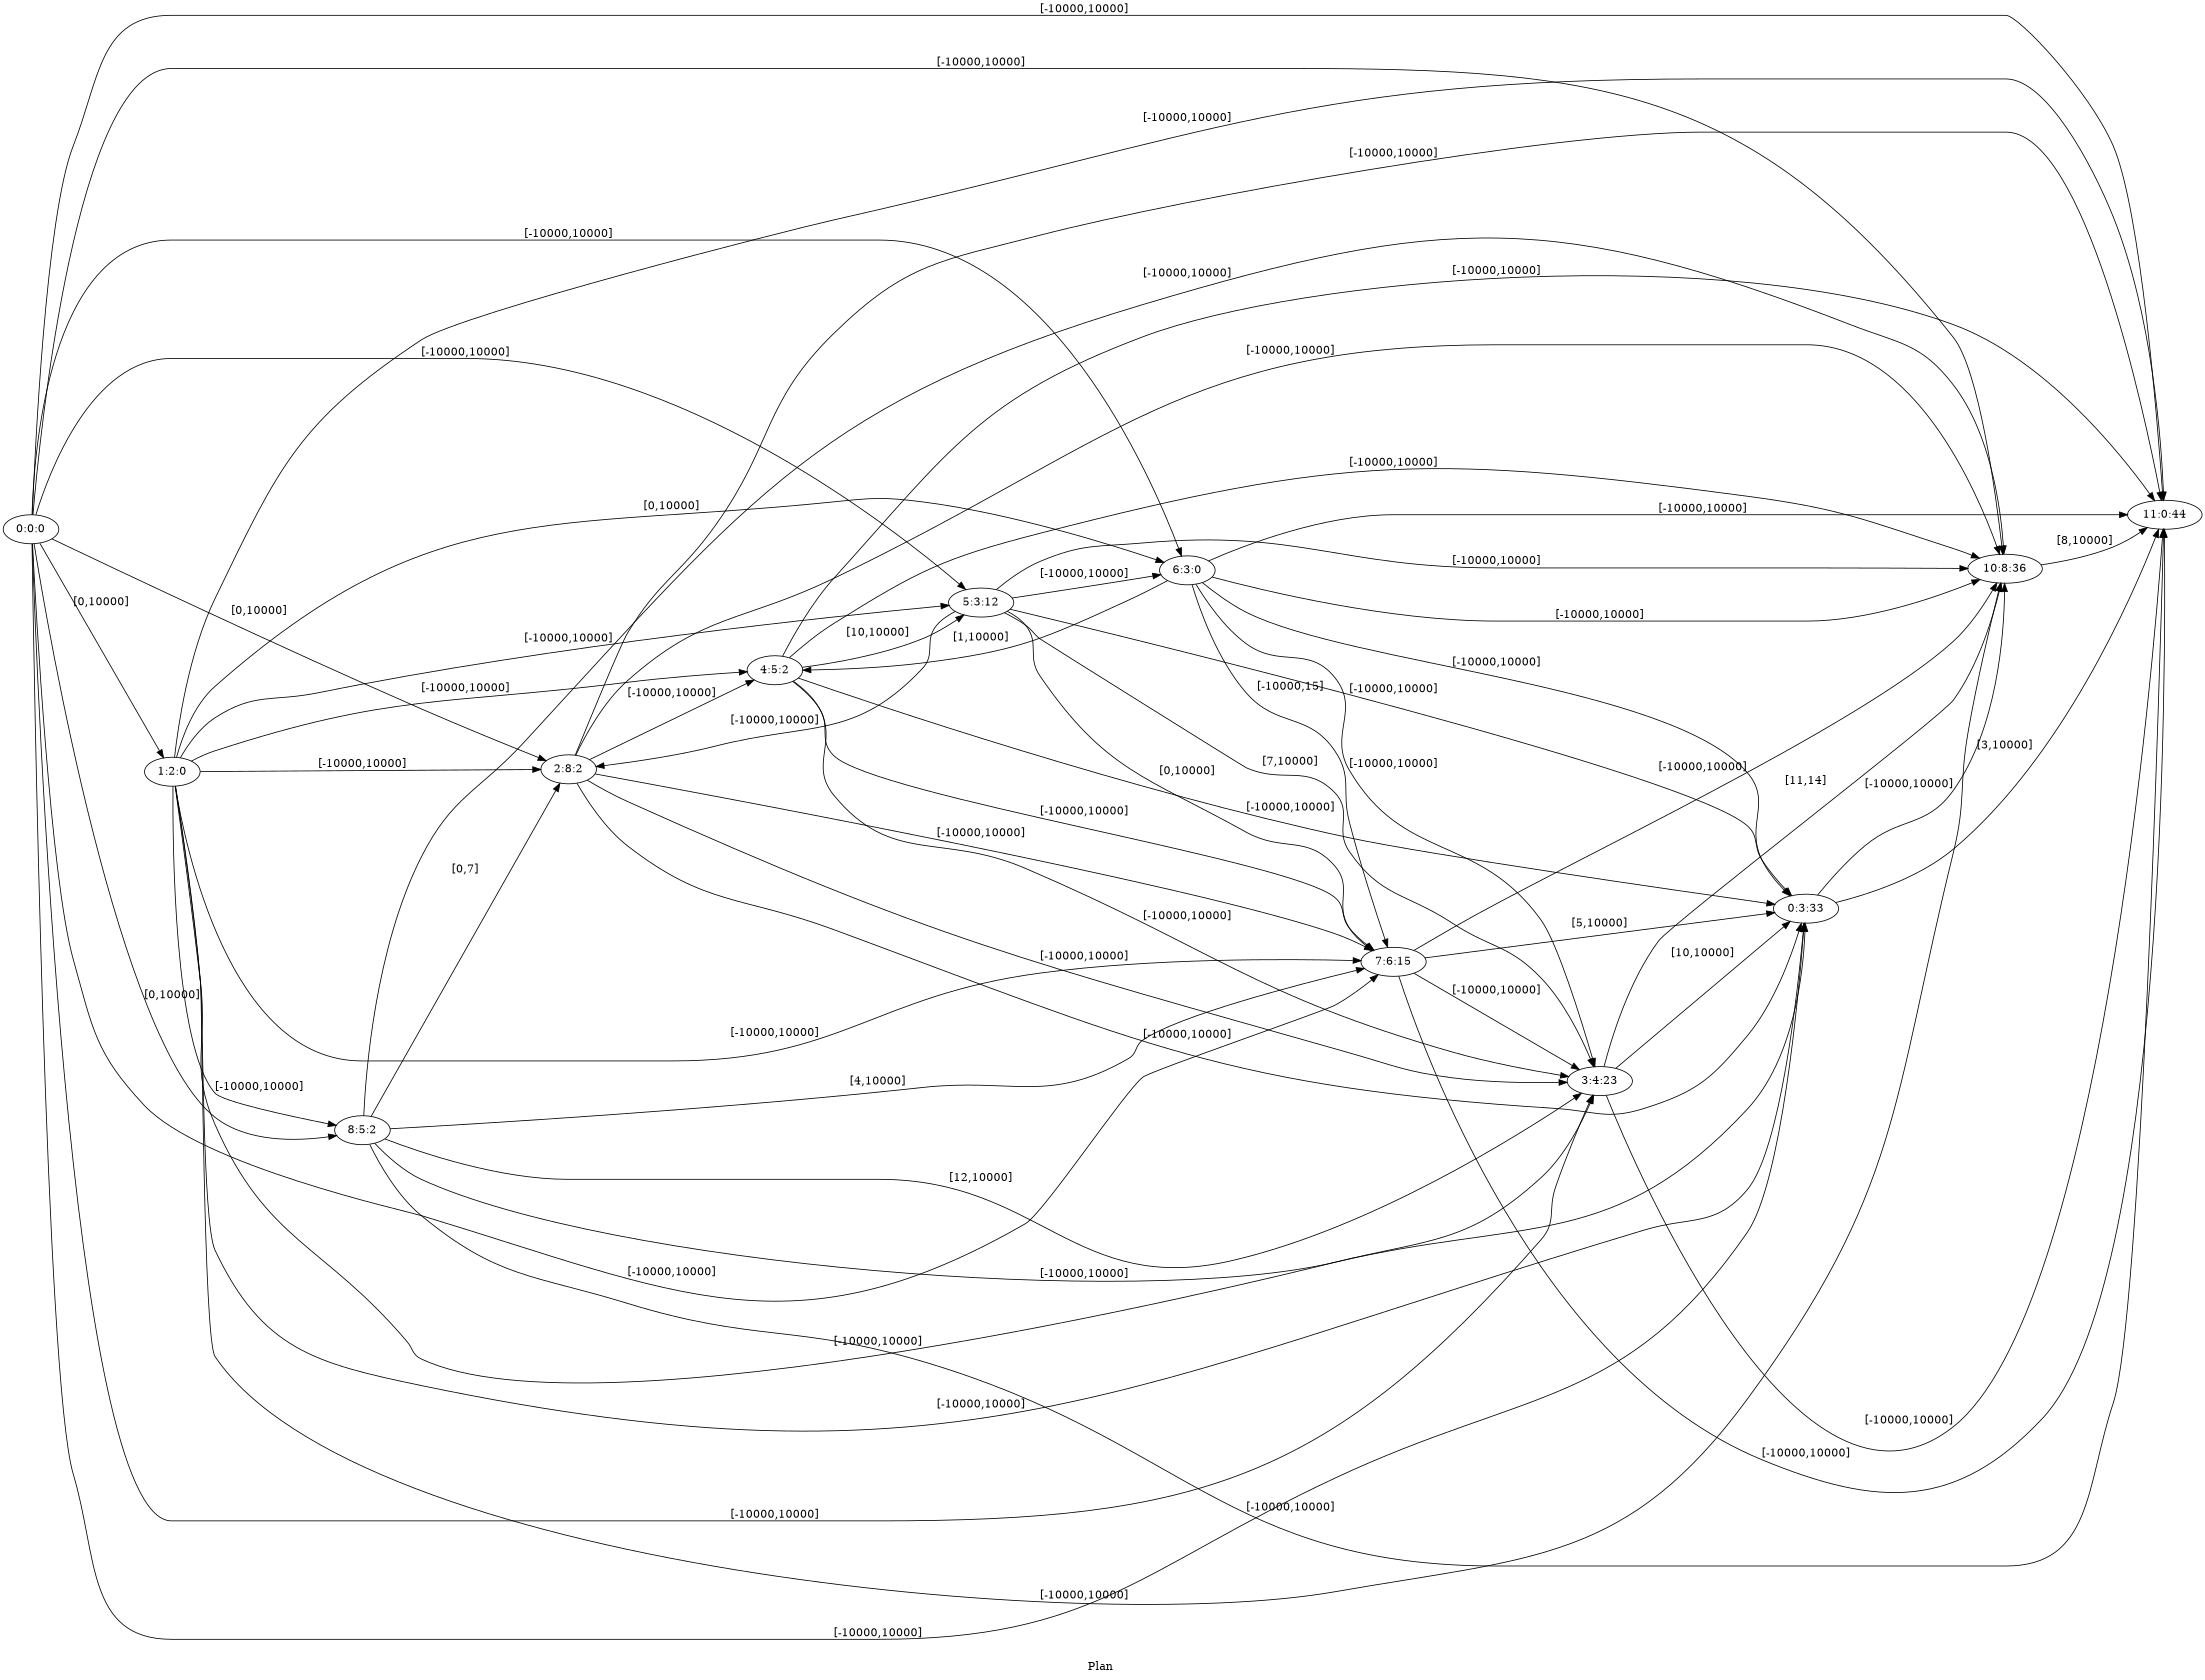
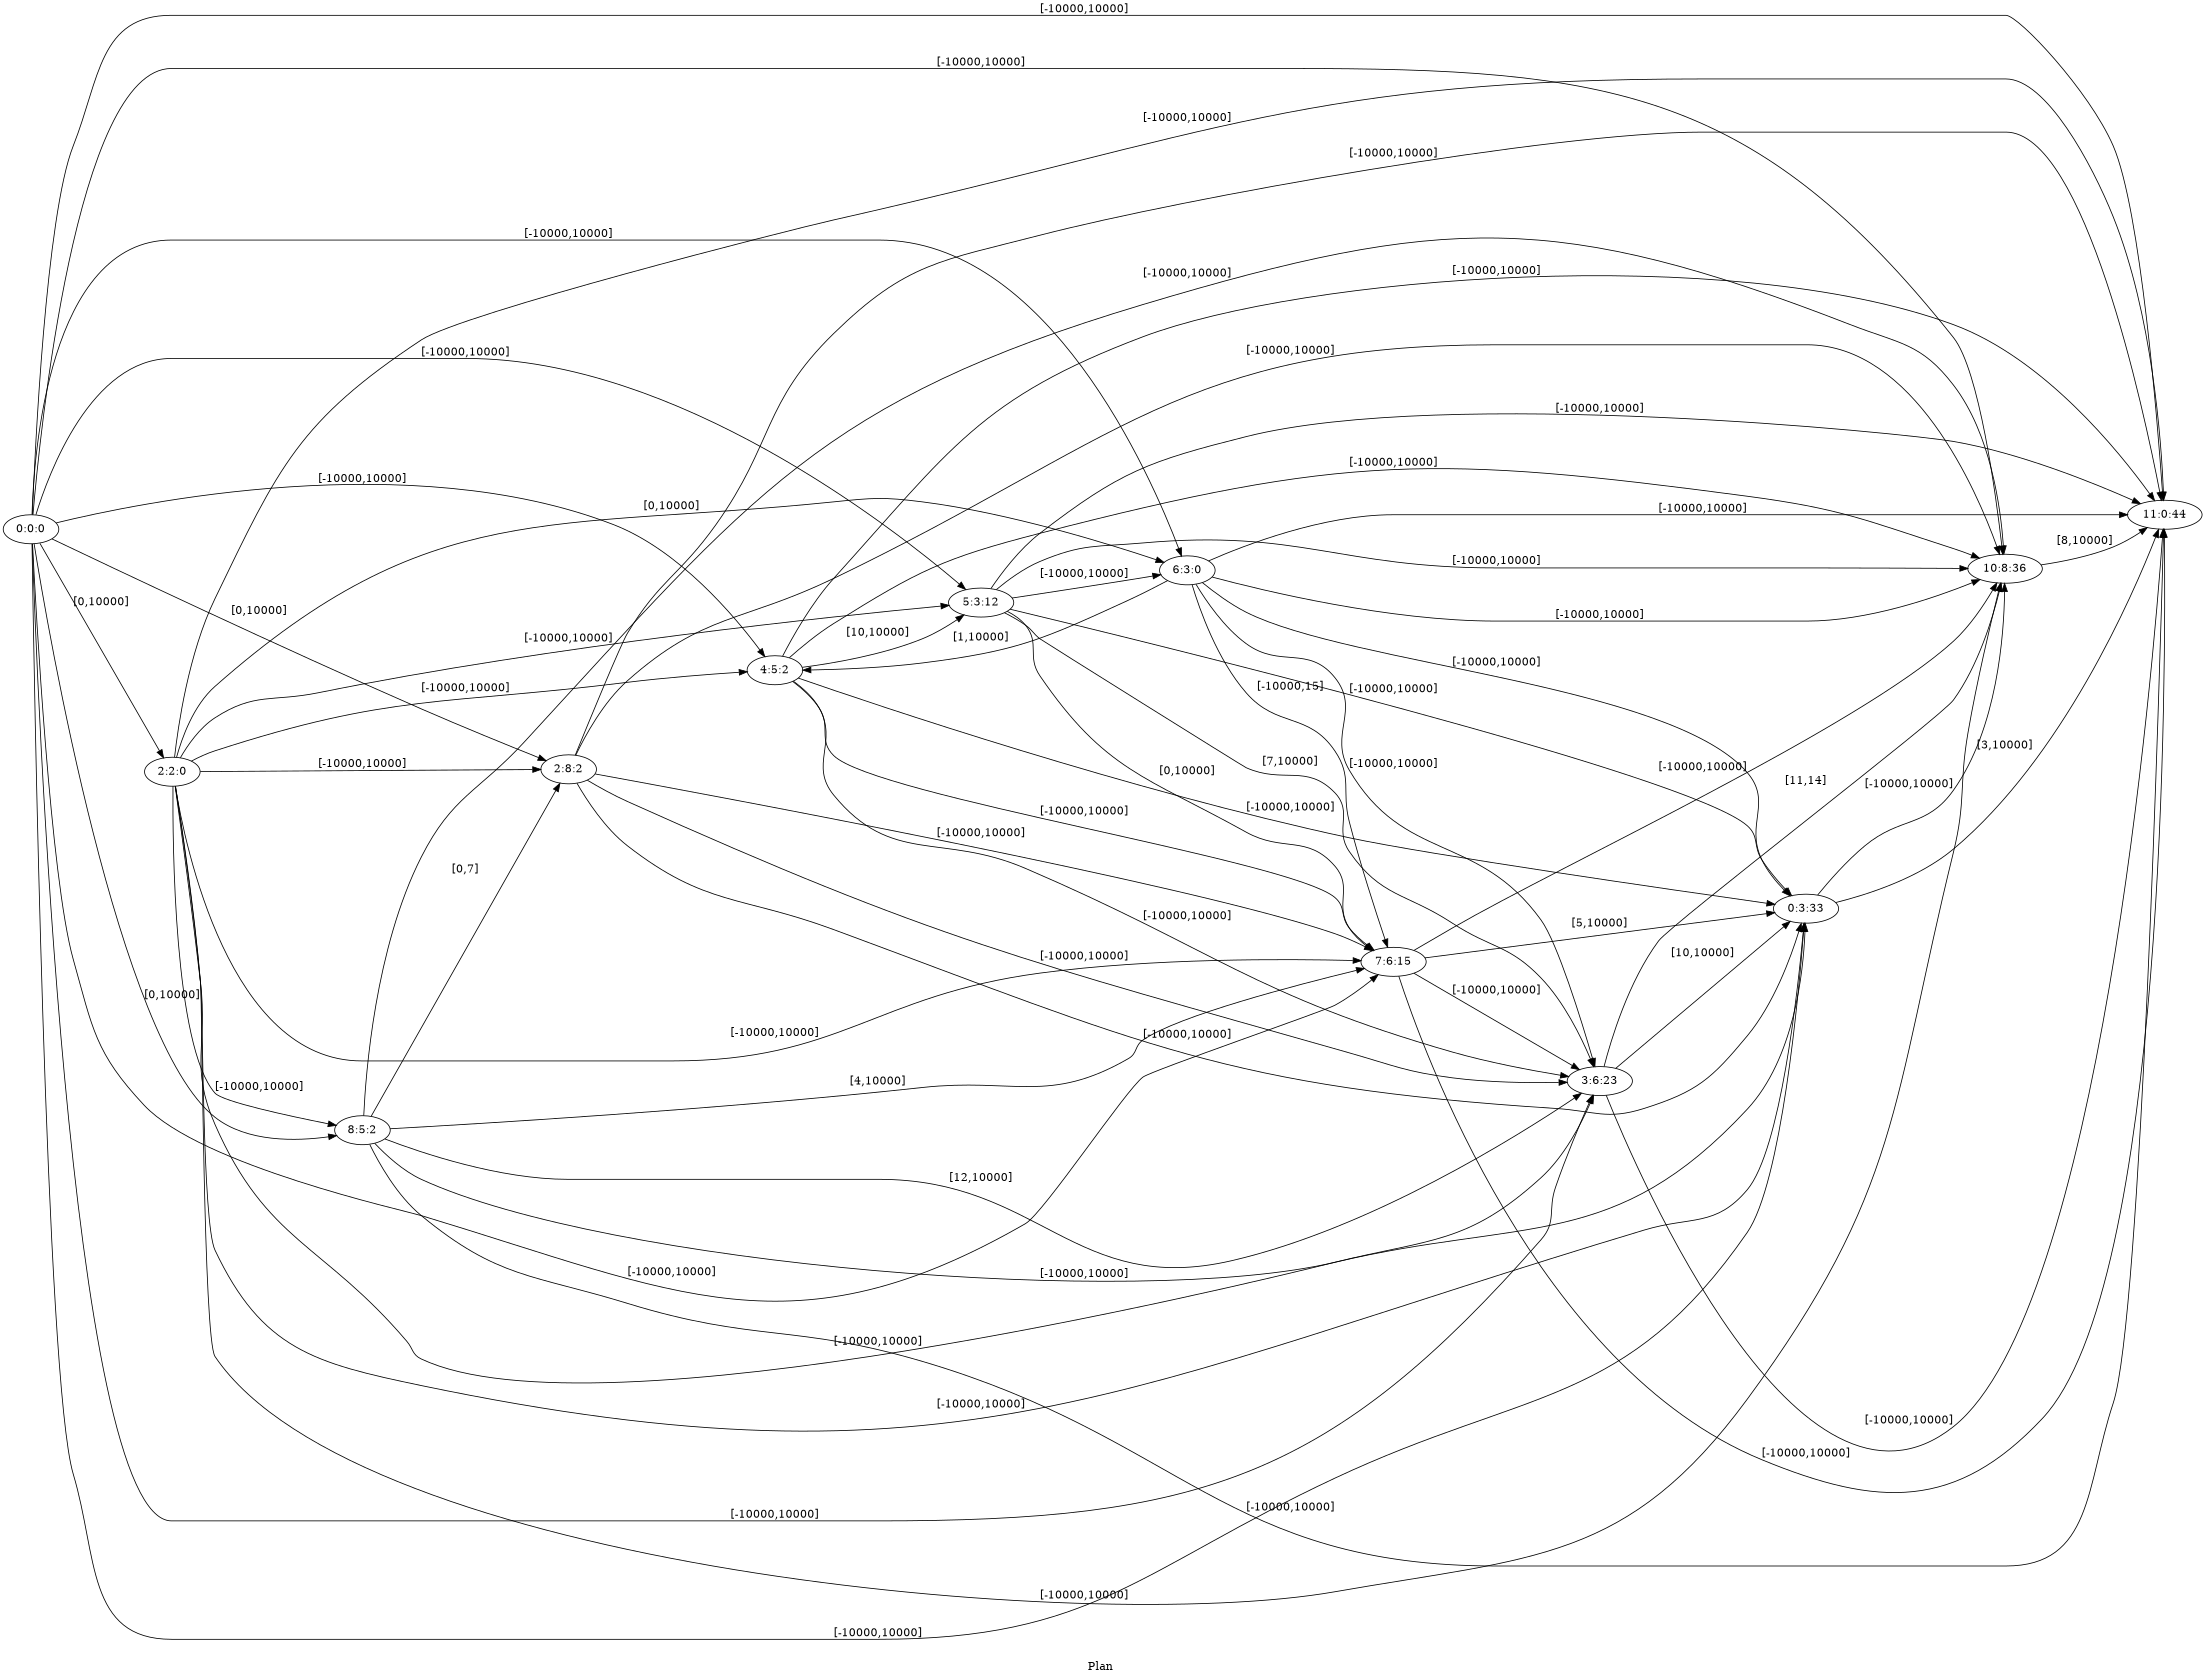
edge "2:8:2" -> "4:5:2": now "0:0:0" -> "4:5:2"
edge "5:3:12" -> "2:8:2": now "5:3:12" -> "11:0:44"
node "1:2:0": label "1:2:0" -> "2:2:0"
node "3:4:23": label "3:4:23" -> "3:6:23"
